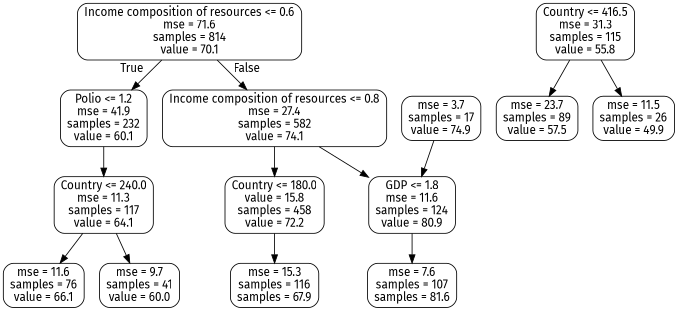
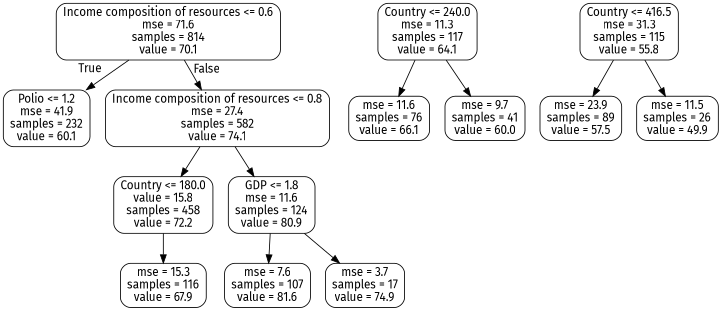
node "mse = 23.7 samples = 89 value = 57.5": label "mse = 23.7 samples = 89 value = 57.5" -> "mse = 23.9 samples = 89 value = 57.5"
edge "mse = 3.7 samples = 17 value = 74.9" -> "GDP <= 1.8 mse = 11.6 samples = 124 value = 80.9": reversed
edge "Polio <= 1.2 mse = 41.9 samples = 232 value = 60.1" -> "Country <= 240.0 mse = 11.3 samples = 117 value = 64.1": removed
node "mse = 15.3 samples = 116 samples = 67.9": label "mse = 15.3 samples = 116 samples = 67.9" -> "mse = 15.3 samples = 116 value = 67.9"
node "mse = 7.6 samples = 107 samples = 81.6": label "mse = 7.6 samples = 107 samples = 81.6" -> "mse = 7.6 samples = 107 value = 81.6"
